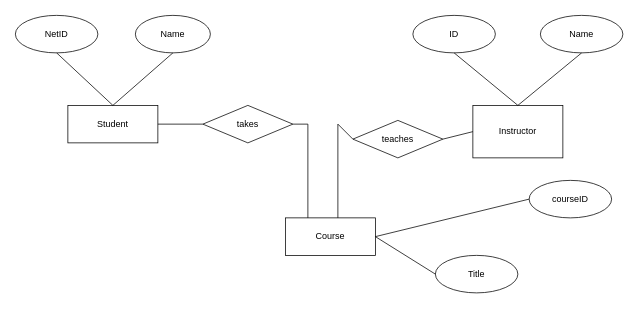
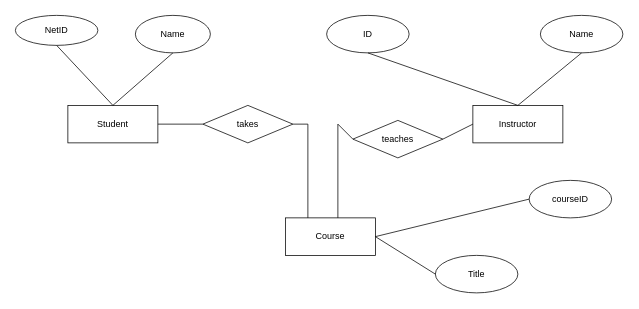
node "NetID": size 83x38 -> 83x30
node "ID": moved (454, 34) -> (368, 34)
node "Instructor": size 90x53 -> 90x38
